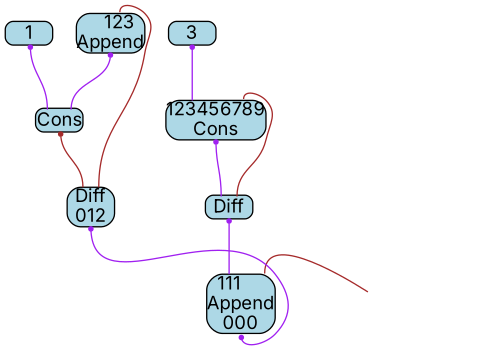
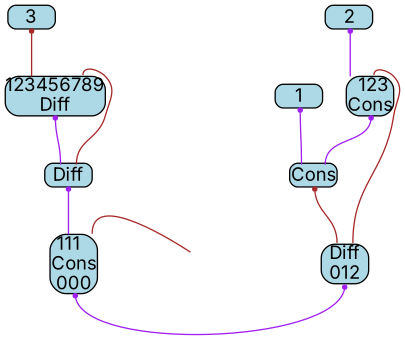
node "2": added
node "123": text "Append" -> "Cons"
edge "3" -- "12345": color purple -> brown
node "12345": text "Cons" -> "Diff"
node "111": text "Append" -> "Cons"
